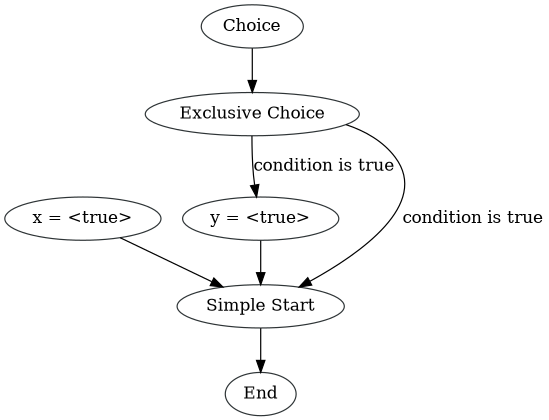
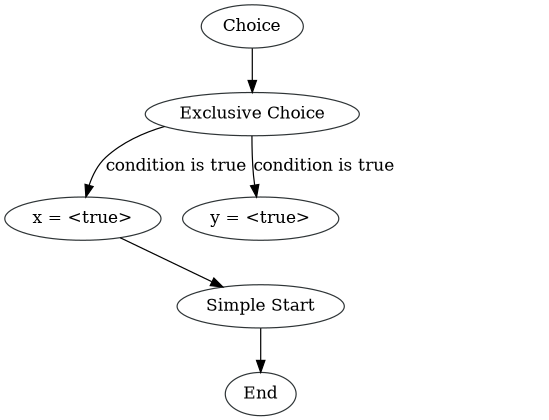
edge "Exclusive Choice" -> "Simple Start": now "Exclusive Choice" -> "x = <true>"
edge "y = <true>" -> "Simple Start": removed
